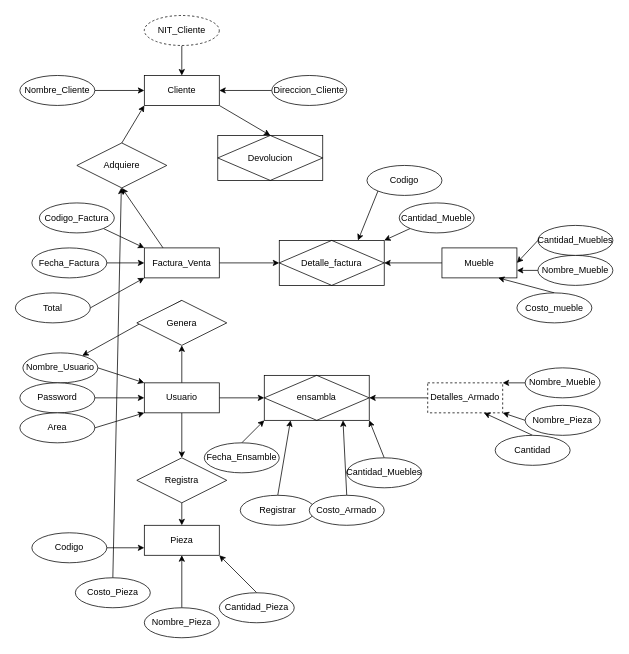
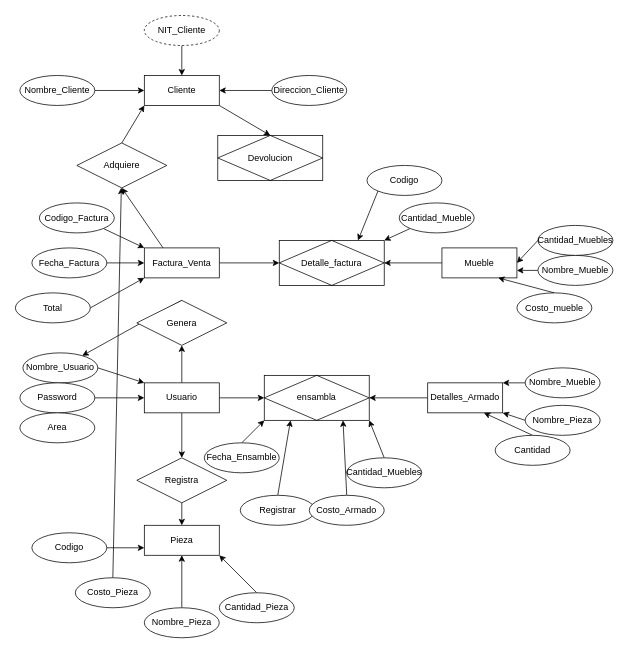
node "Detalles_Armado": style dashed -> solid
edge "Area" -> "Usuario": removed
